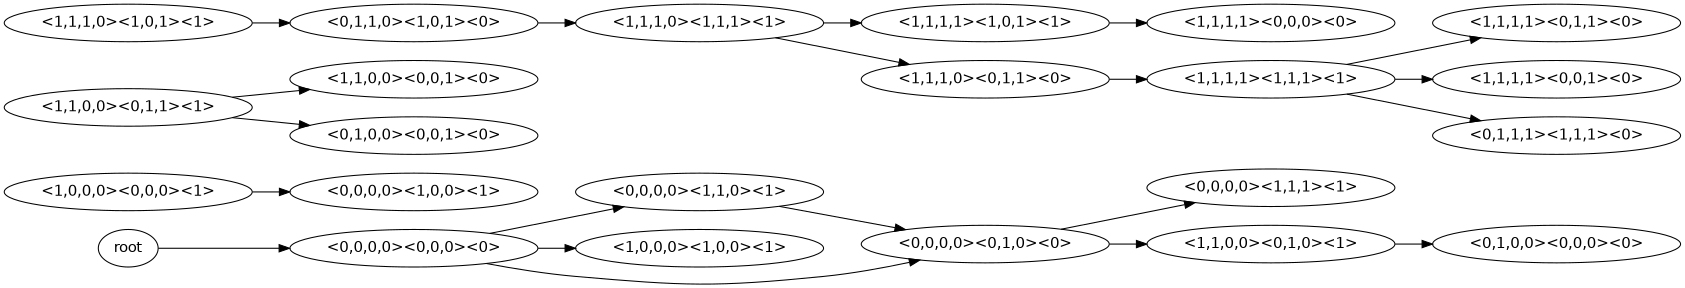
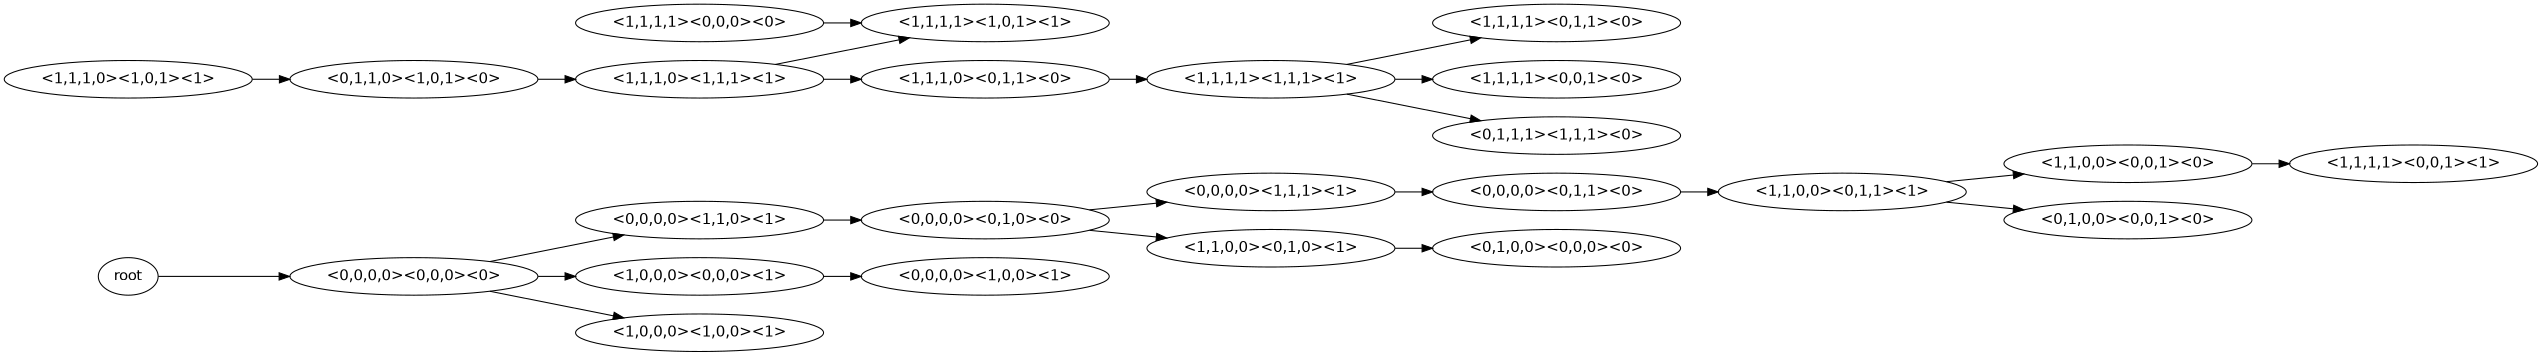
edge "<1,1,1,1><1,0,1><1>" -> "<1,1,1,1><0,0,0><0>": reversed
node "<1,1,1,1><0,0,1><1>": added
node "<0,0,0,0><0,1,1><0>": added
edge "<0,0,0,0><0,0,0><0>" -> "<0,0,0,0><0,1,0><0>": now "<0,0,0,0><0,0,0><0>" -> "<1,0,0,0><0,0,0><1>"
